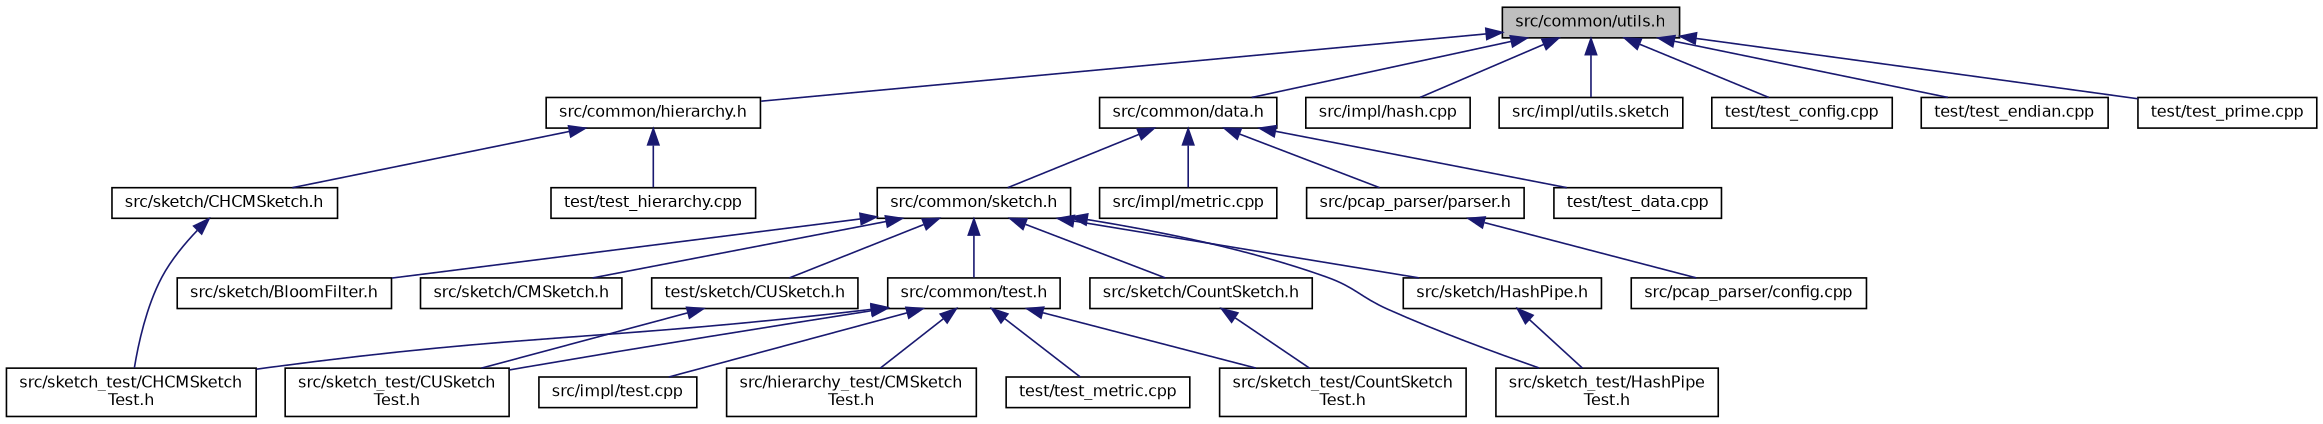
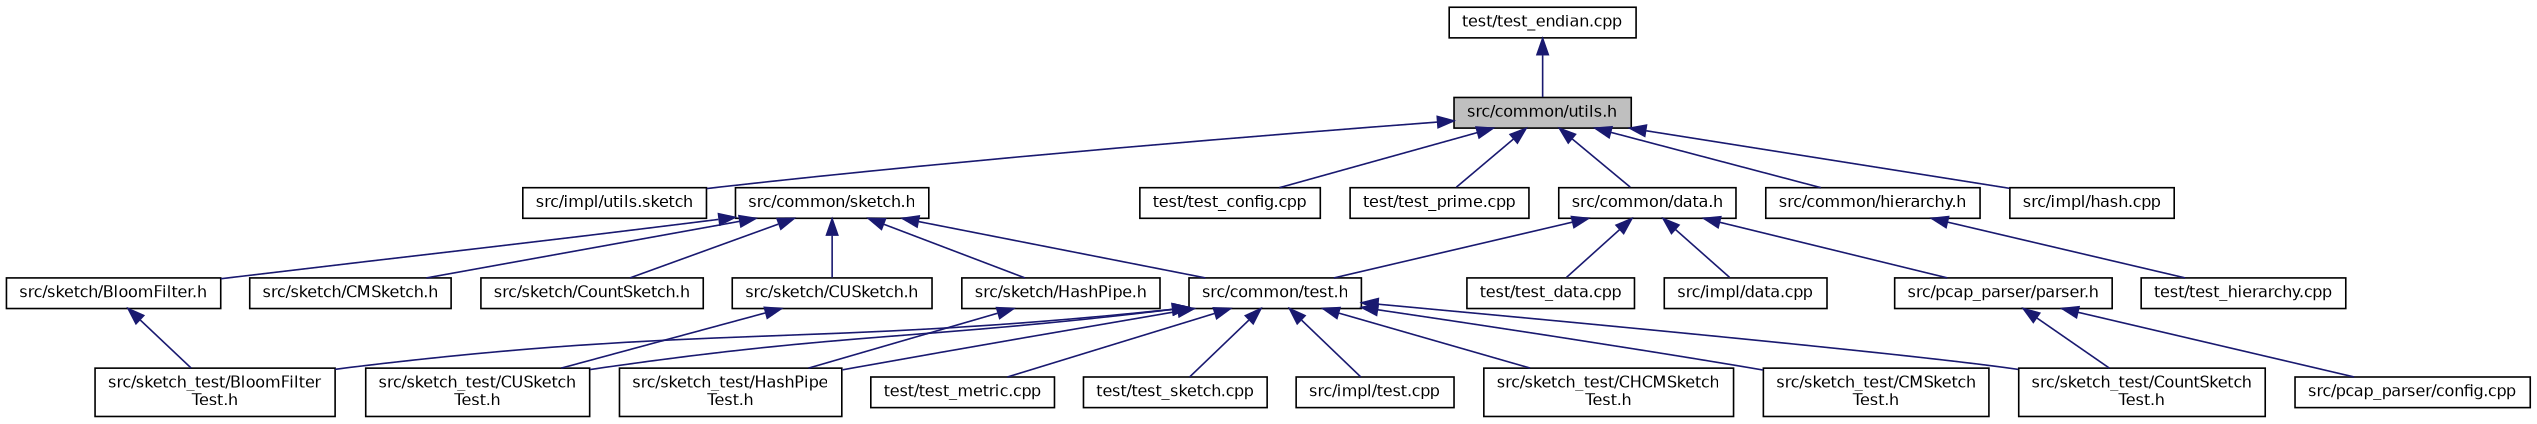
edge "test/test_endian.cpp" -> "src/common/utils.h": reversed
edge "src/common/sketch.h" -> "src/common/data.h": now "src/common/test.h" -> "src/common/data.h"
node "src/sketch/CHCMSketch.h": removed
node "src/impl/metric.cpp": label "src/impl/metric.cpp" -> "src/impl/data.cpp"
edge "src/sketch_test/HashPipe Test.h" -> "src/common/sketch.h": now "src/sketch_test/HashPipe Test.h" -> "src/common/test.h"
node "test/sketch/CUSketch.h": label "test/sketch/CUSketch.h" -> "src/sketch/CUSketch.h"
edge "src/sketch_test/CountSketch Test.h" -> "src/sketch/CountSketch.h": now "src/sketch_test/CountSketch Test.h" -> "src/pcap_parser/parser.h"
node "src/sketch_test/BloomFilter Test.h": added
node "src/hierarchy_test/CMSketch Test.h": label "src/hierarchy_test/CMSketch Test.h" -> "src/sketch_test/CMSketch Test.h"
node "test/test_sketch.cpp": added
